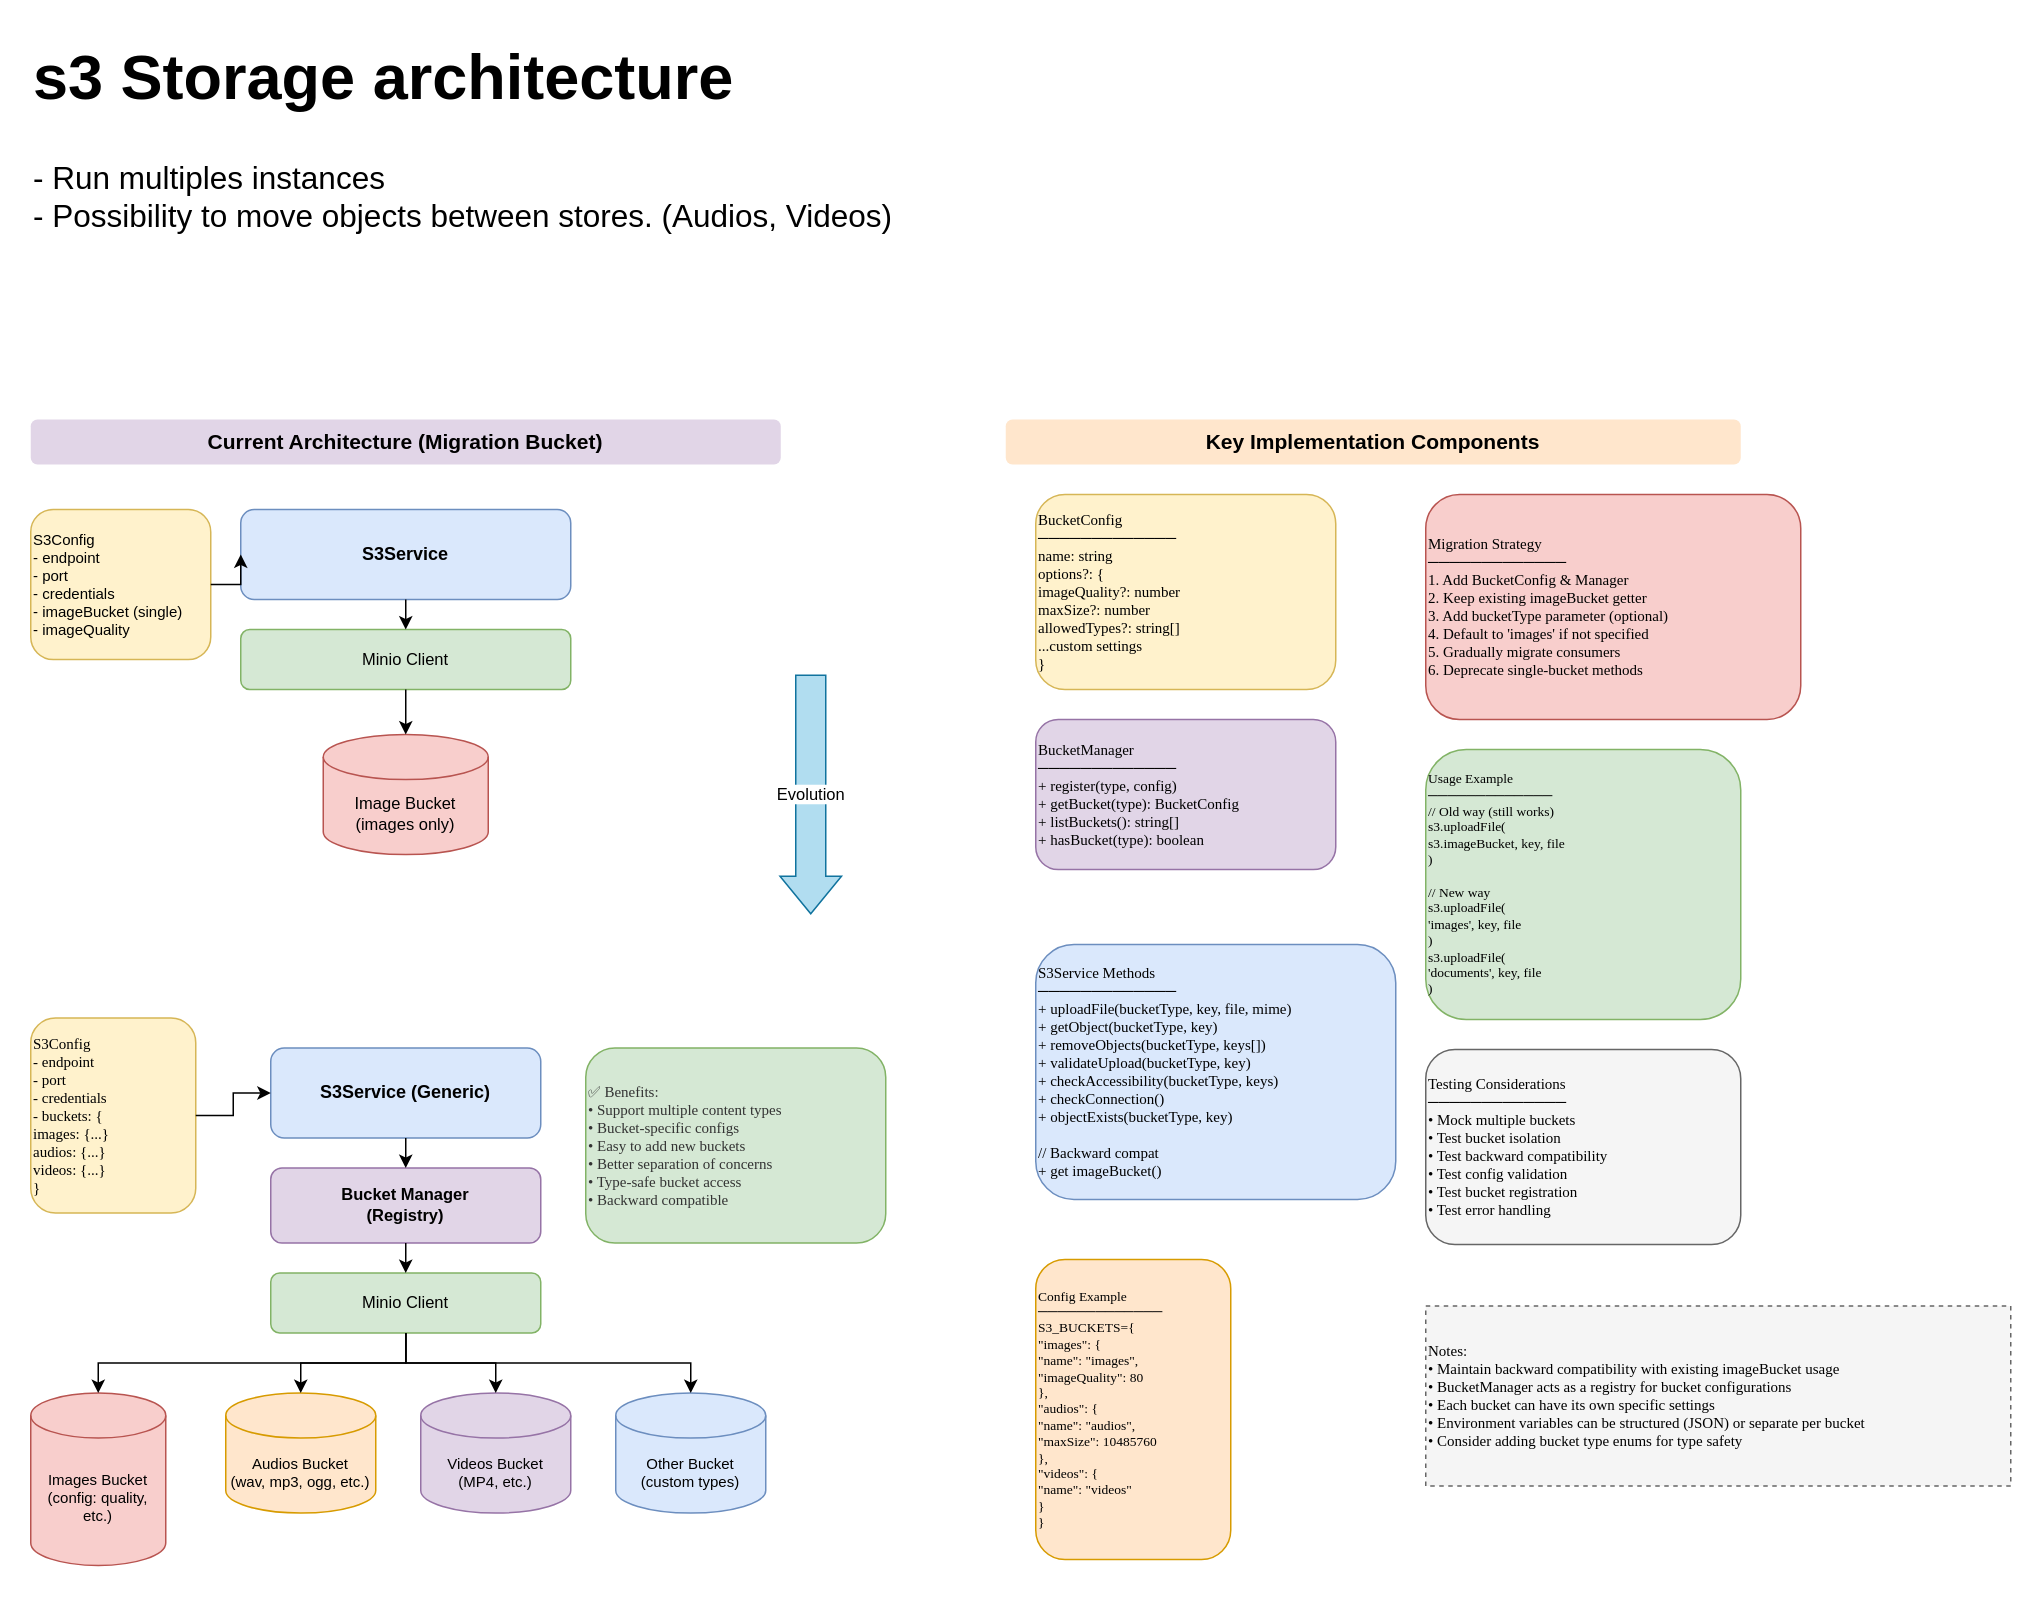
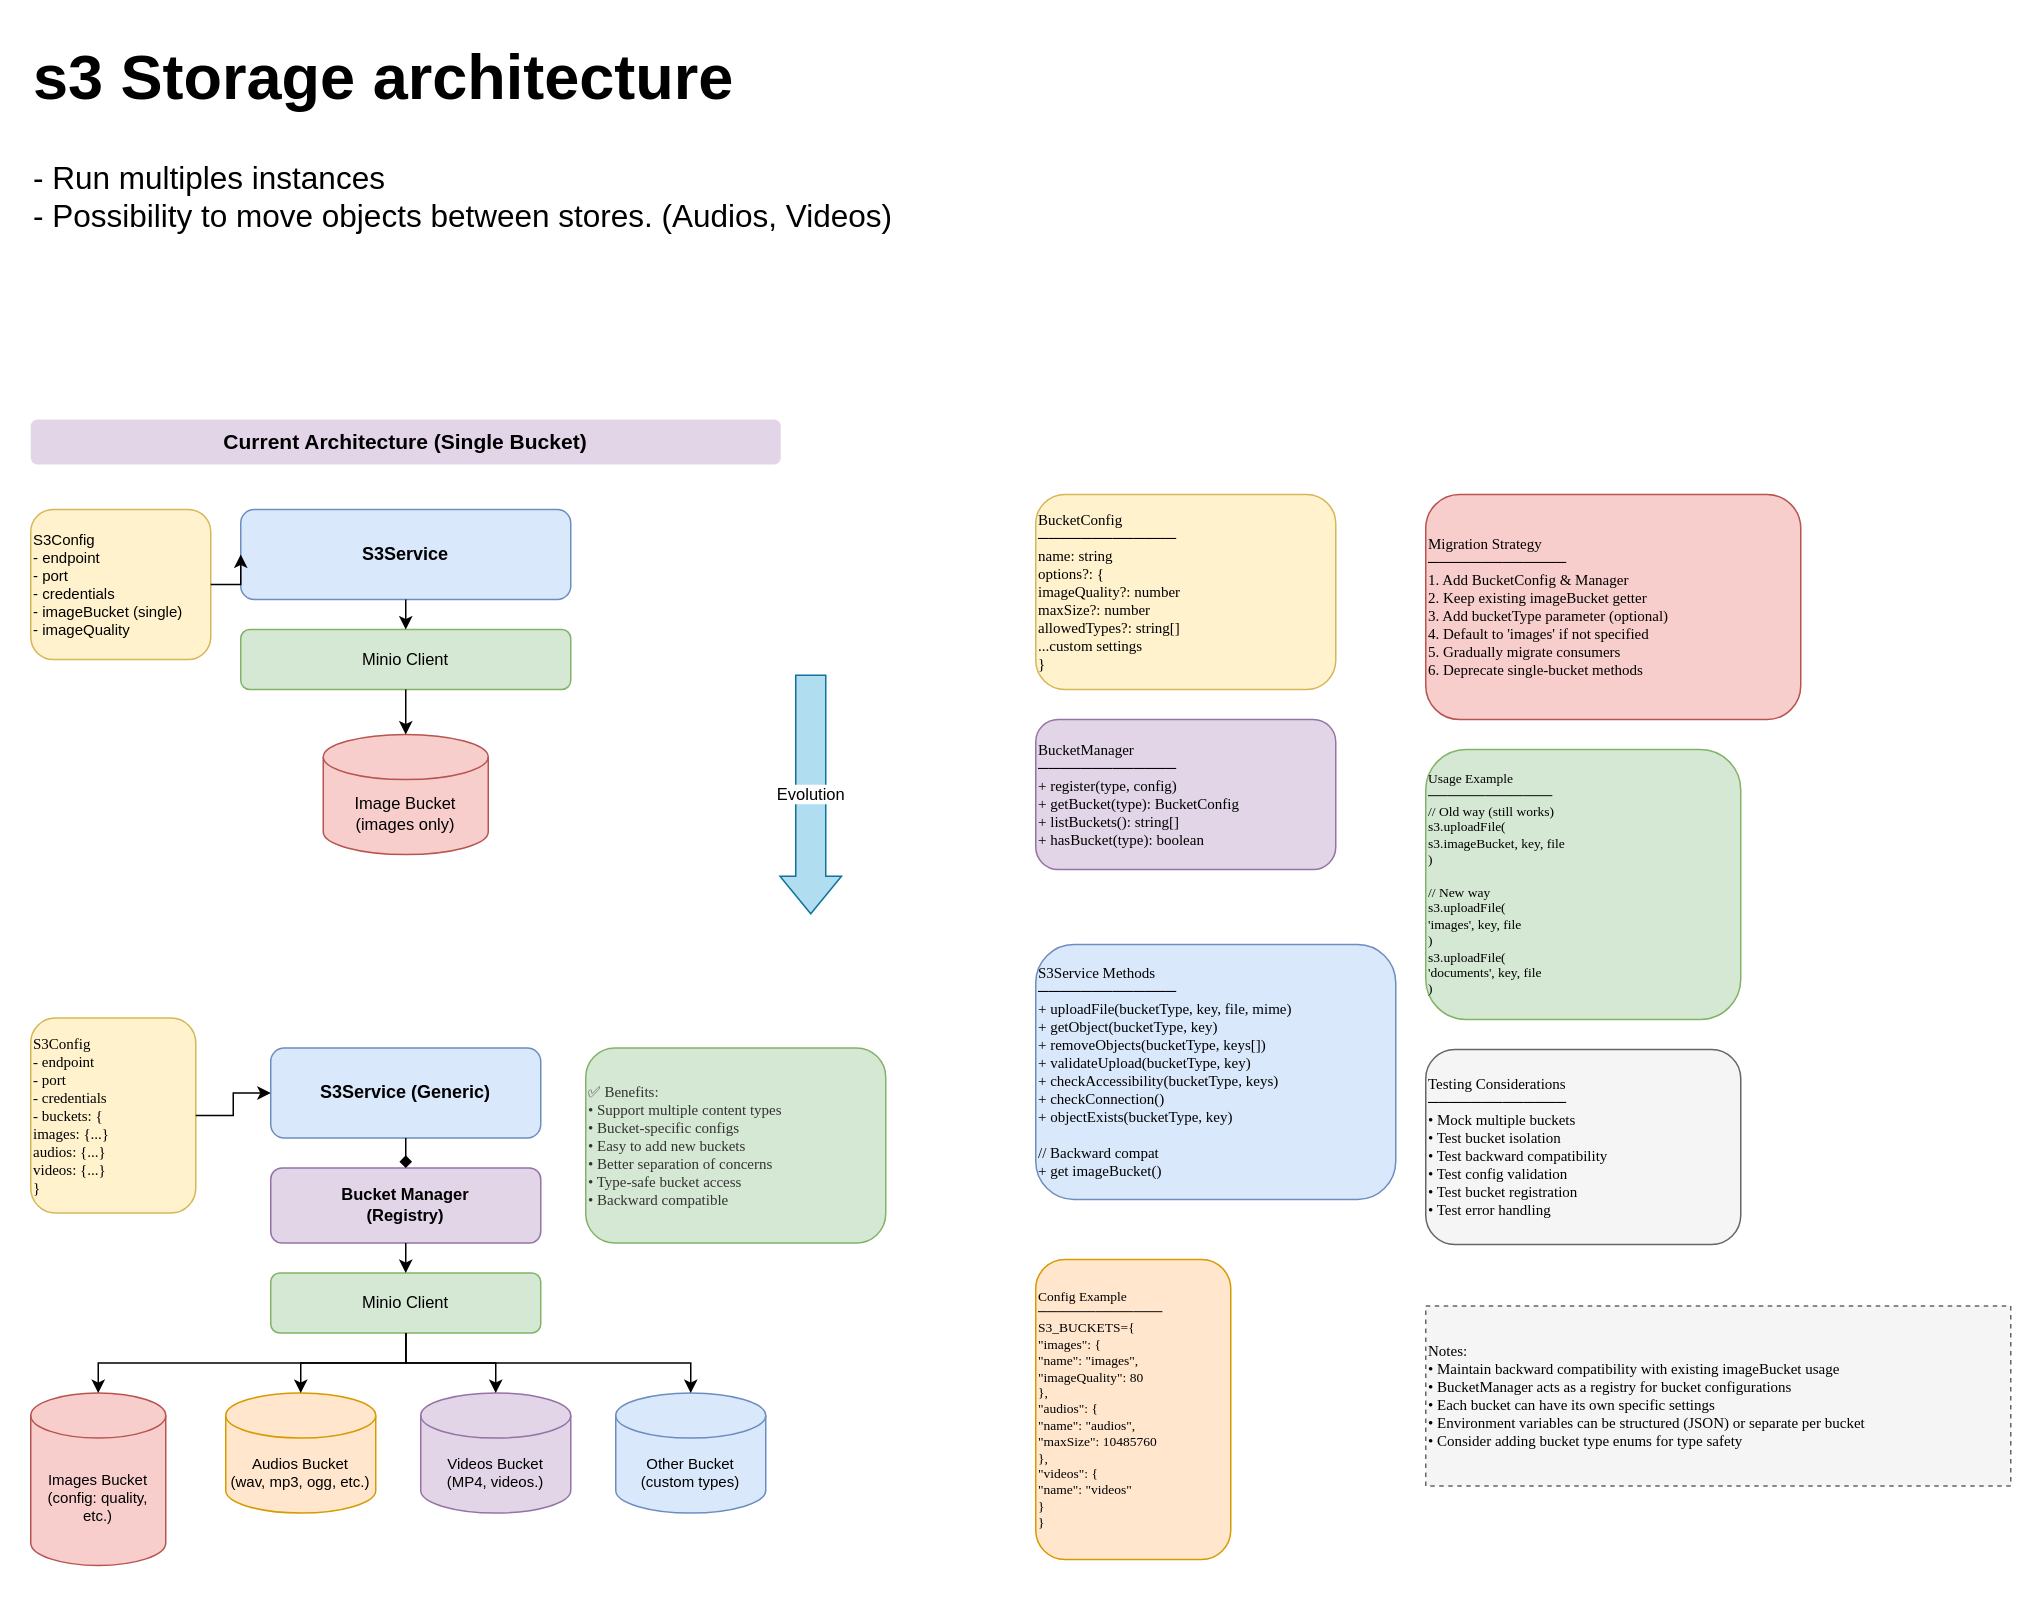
node "Current Architecture (Migration Bucket)": label "Current Architecture (Migration Bucket)" -> "Current Architecture (Single Bucket)"
node "Key Implementation Components": removed
edge "S3Service (Generic)" -> "Bucket Manager (Registry)": arrowhead classic -> diamond
node "Videos Bucket (MP4, etc.)": label "Videos Bucket (MP4, etc.)" -> "Videos Bucket (MP4, videos.)"
